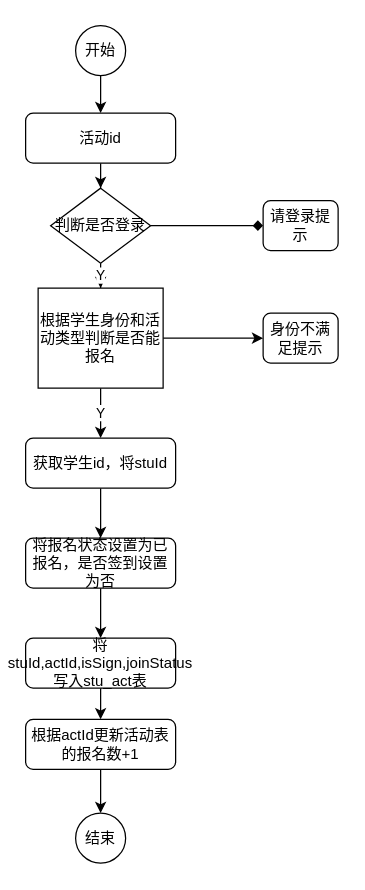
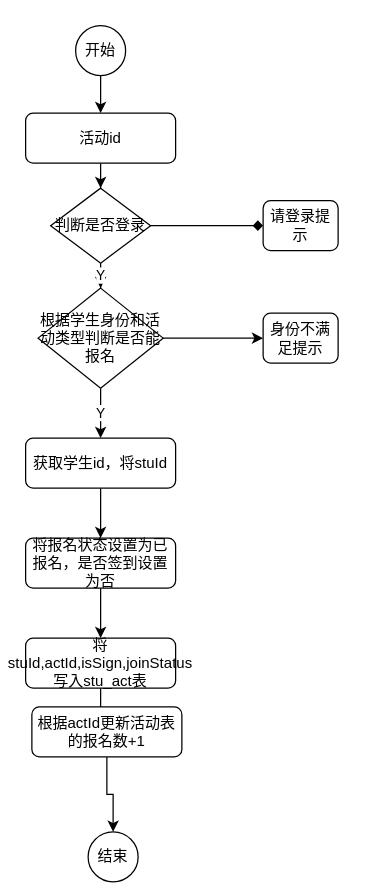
node "根据学生身份和活动类型判断是否能报名": shape rectangle -> diamond
node "根据actId更新活动表的报名数+1": moved (101, 744) -> (107, 732)
node "结束": moved (101, 838) -> (113, 857)
